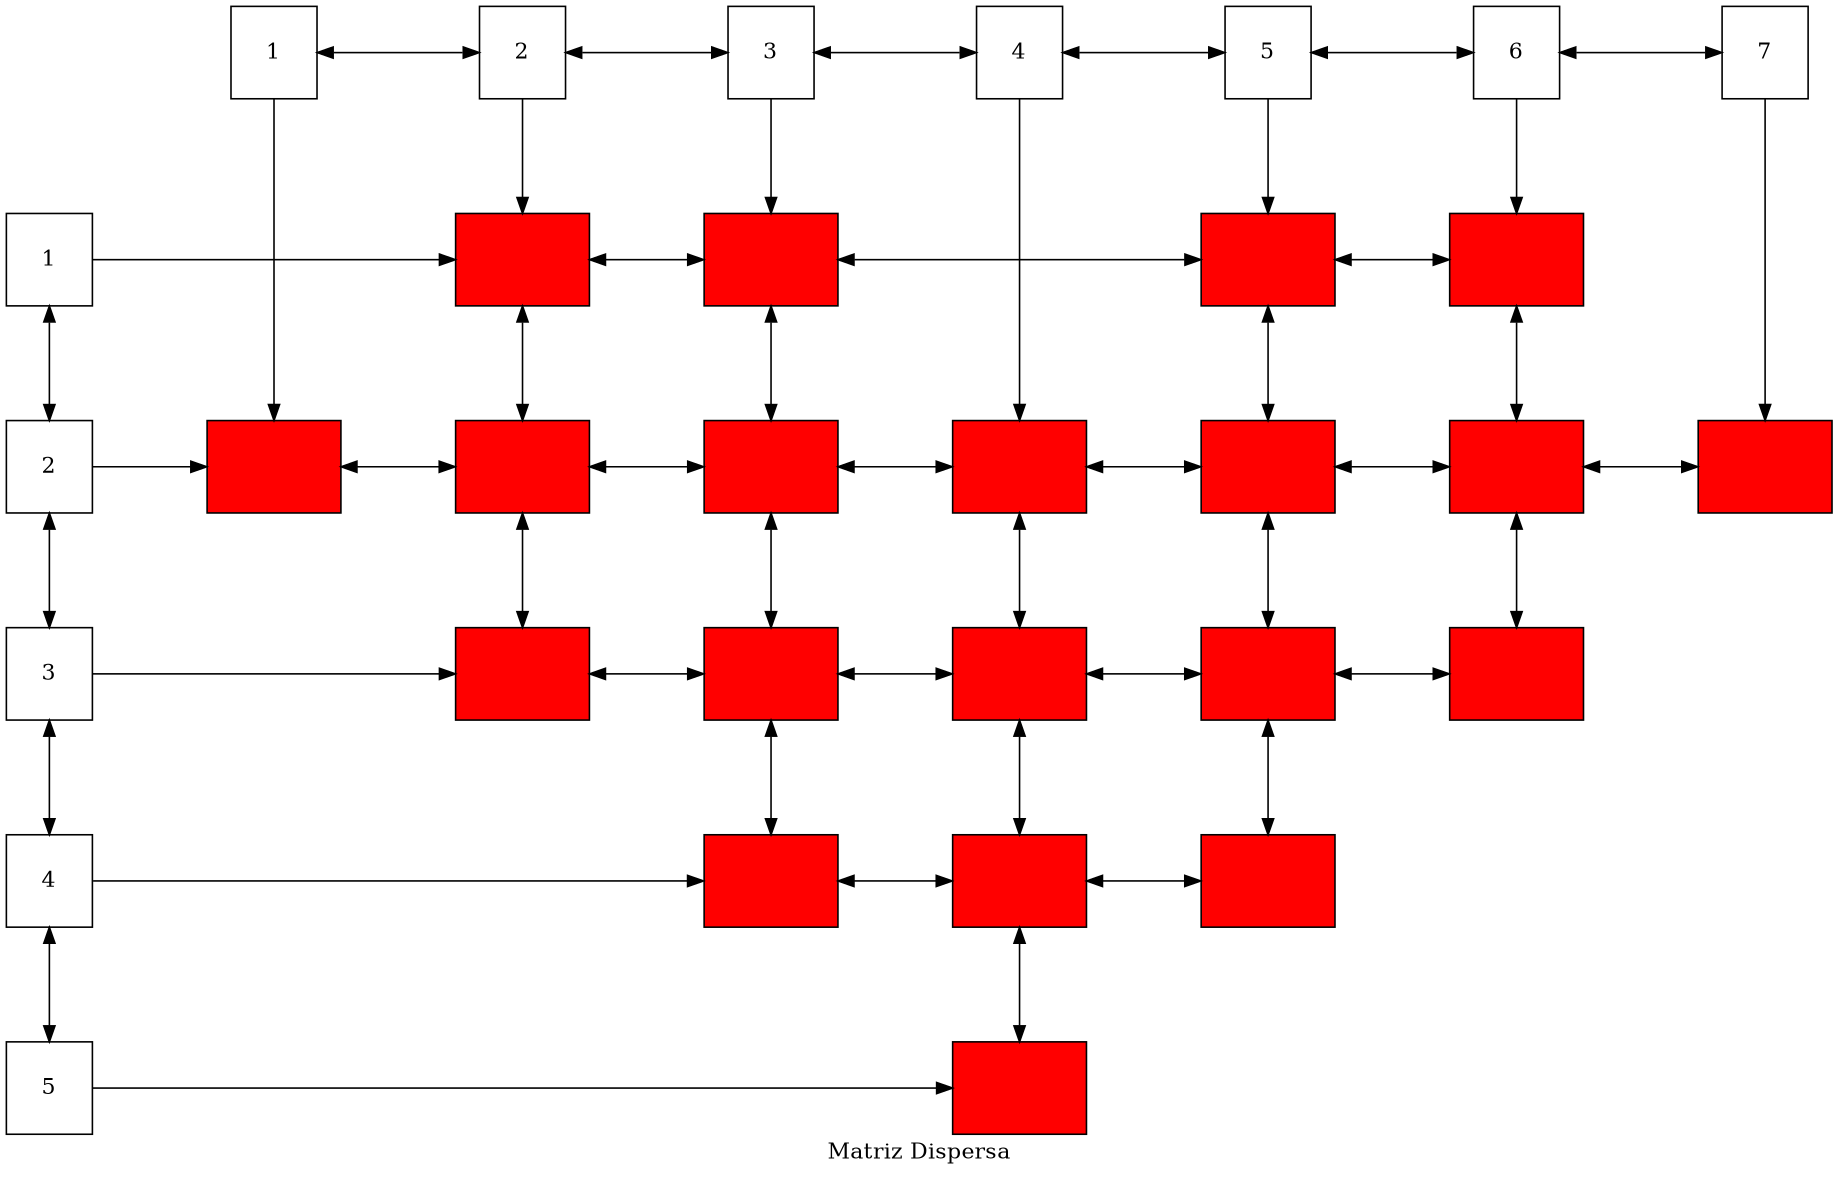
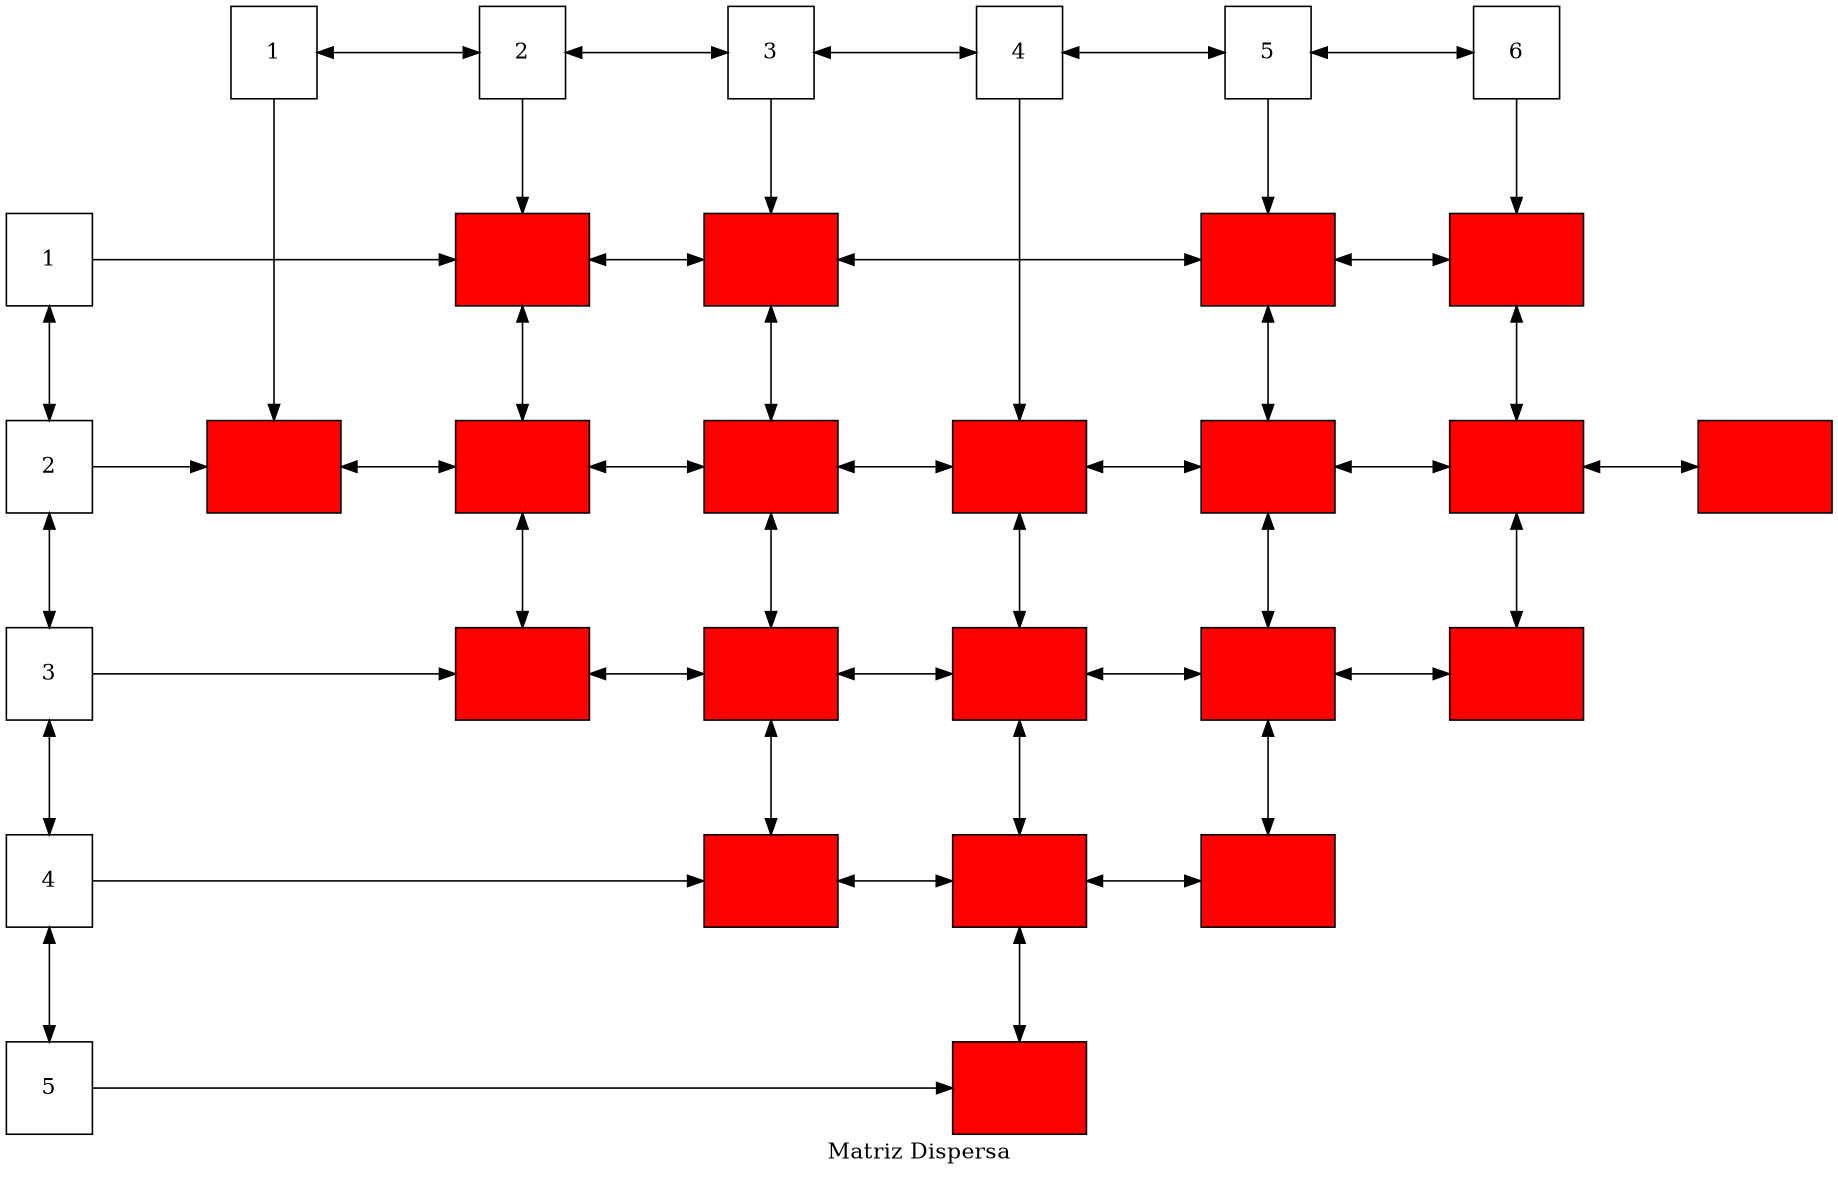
node "7": removed
